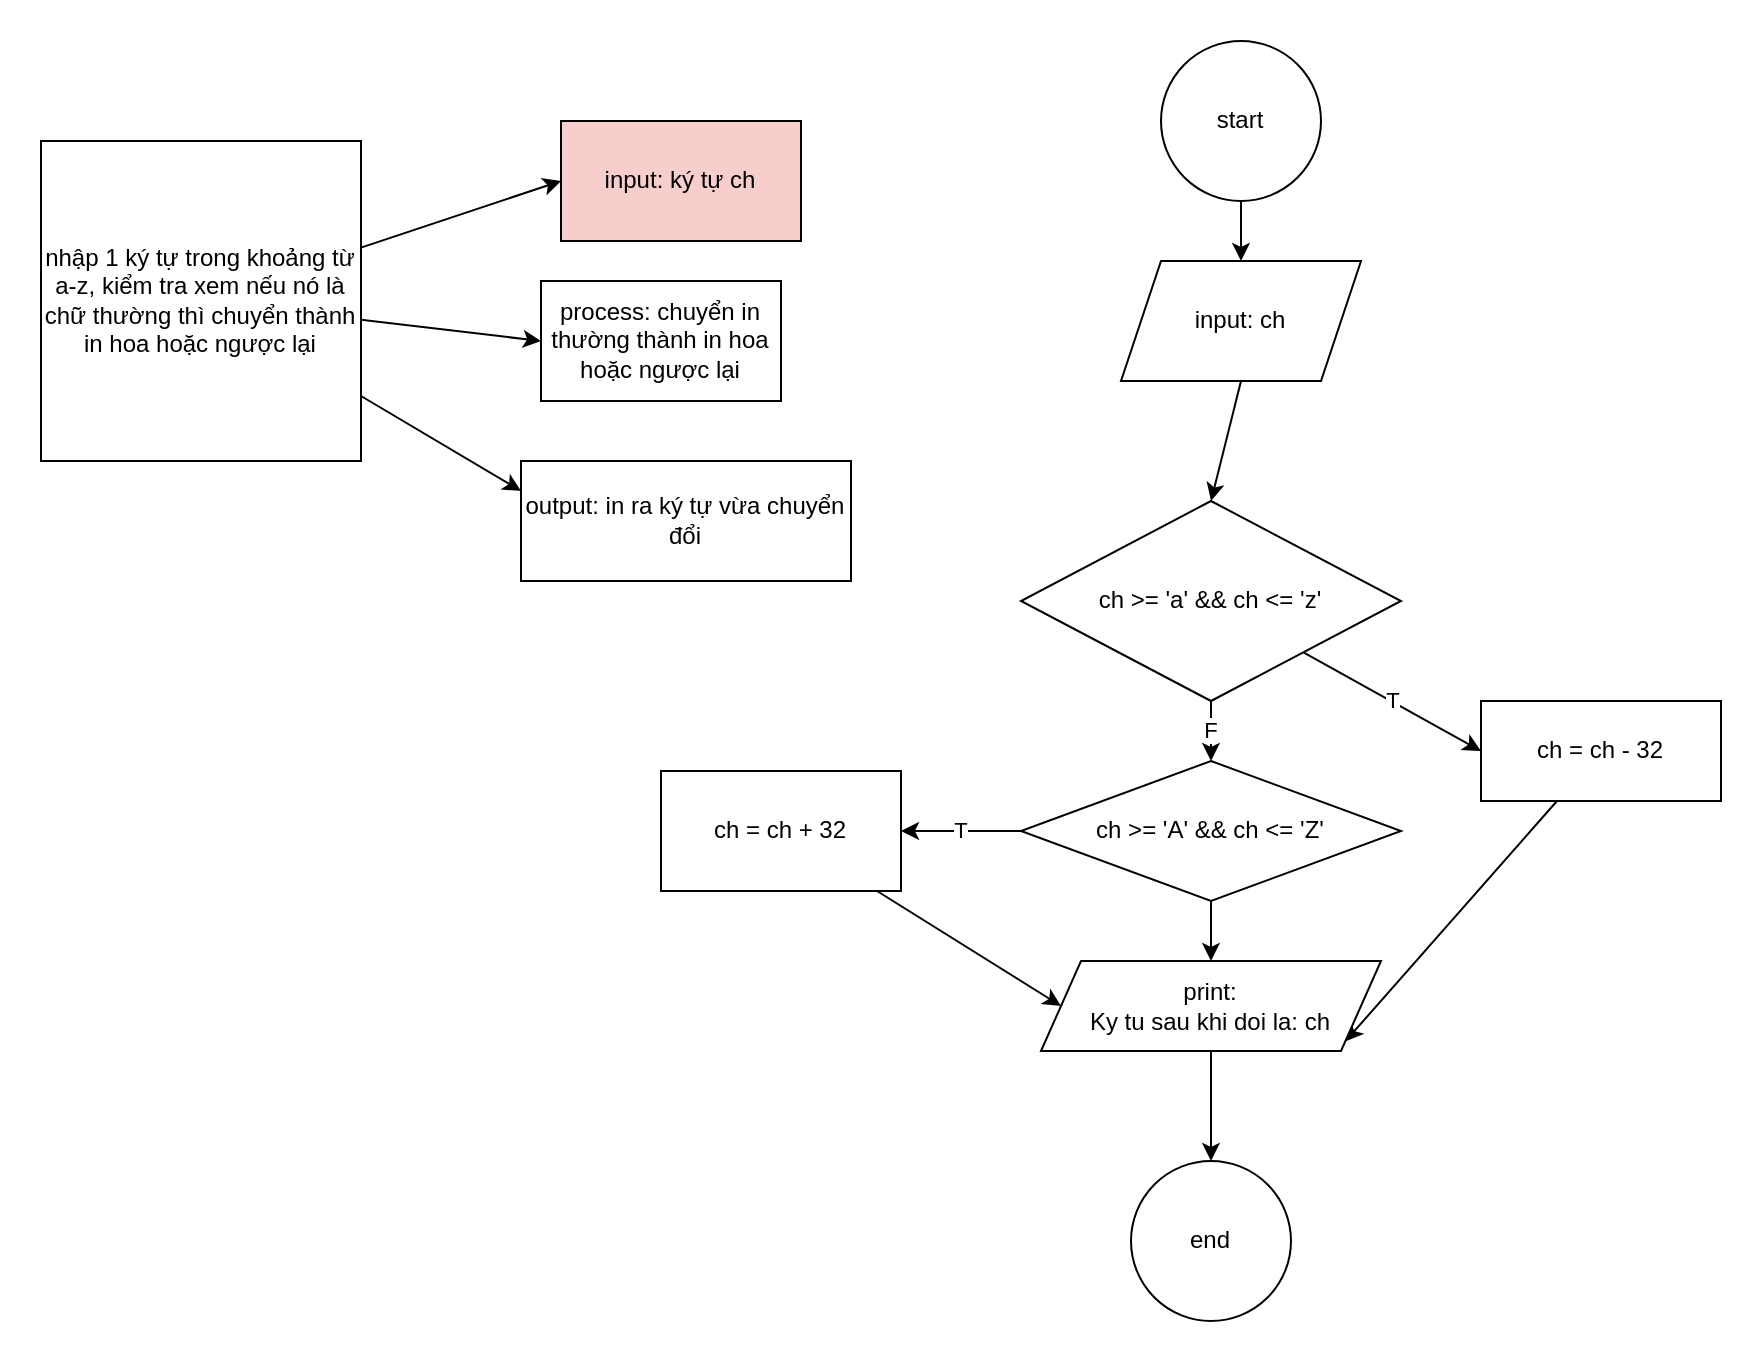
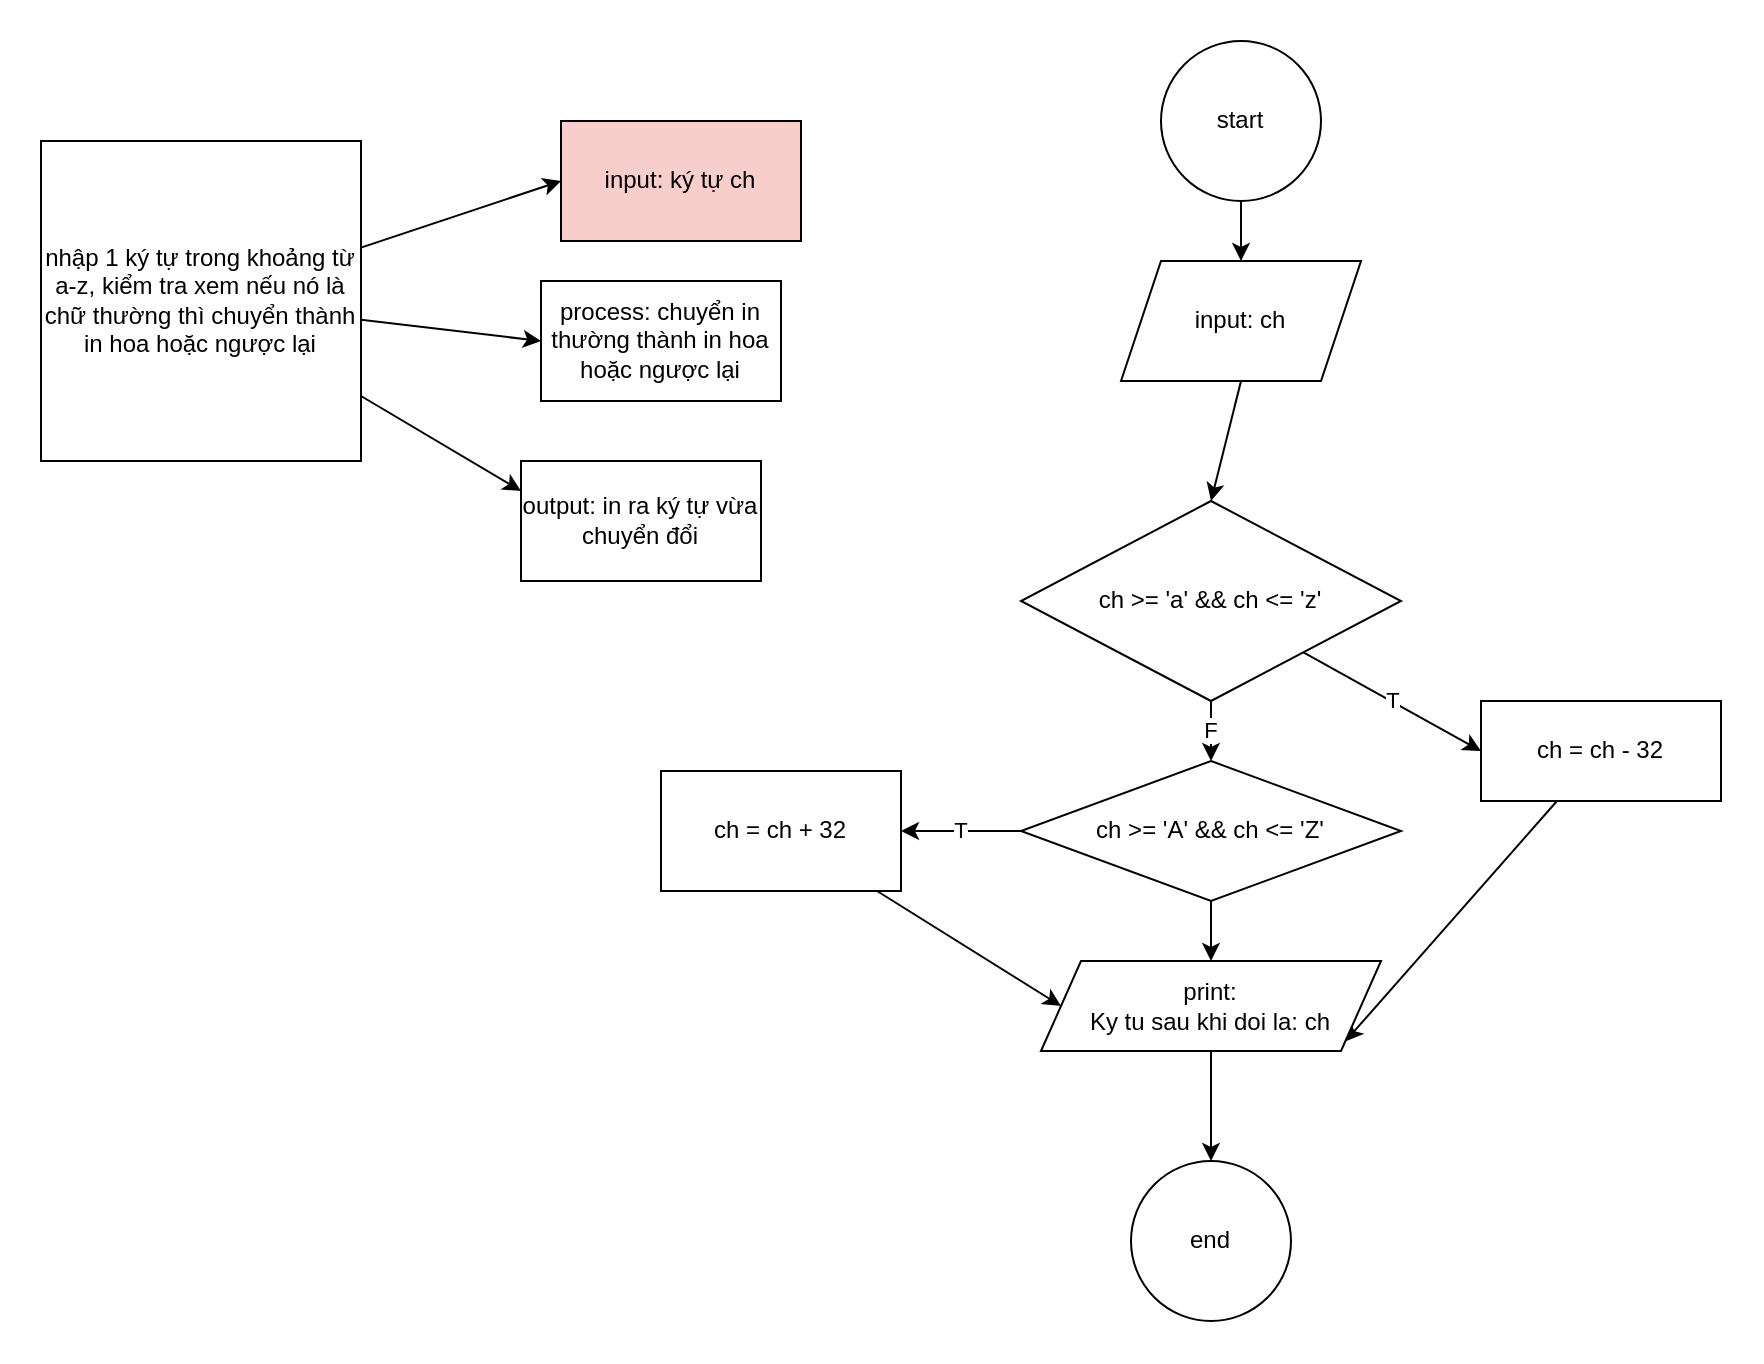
node "output: in ra ký tự vừa chuyển đổi": size 330x120 -> 240x120
